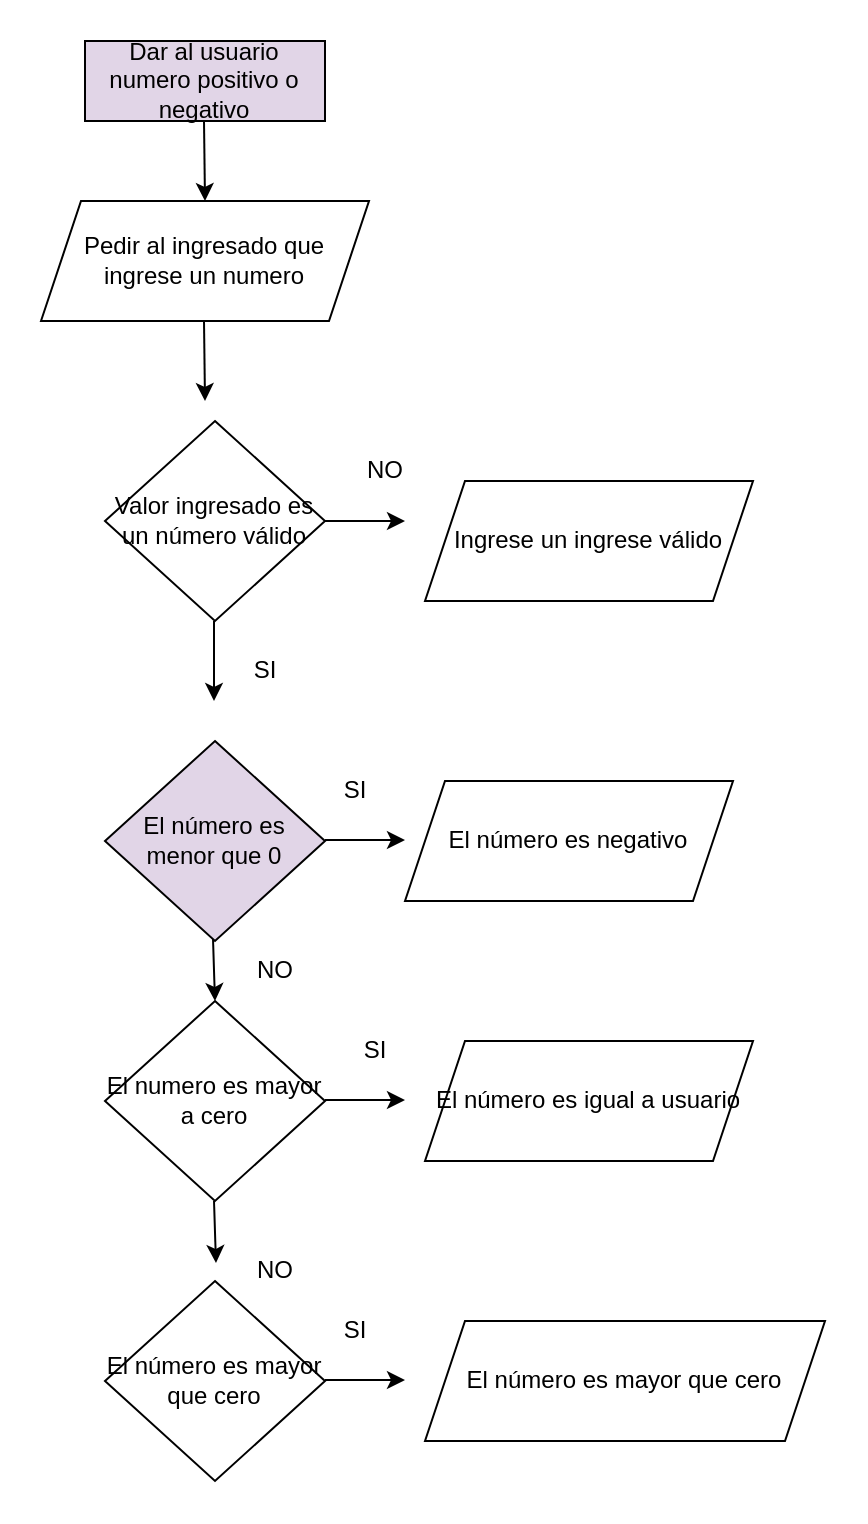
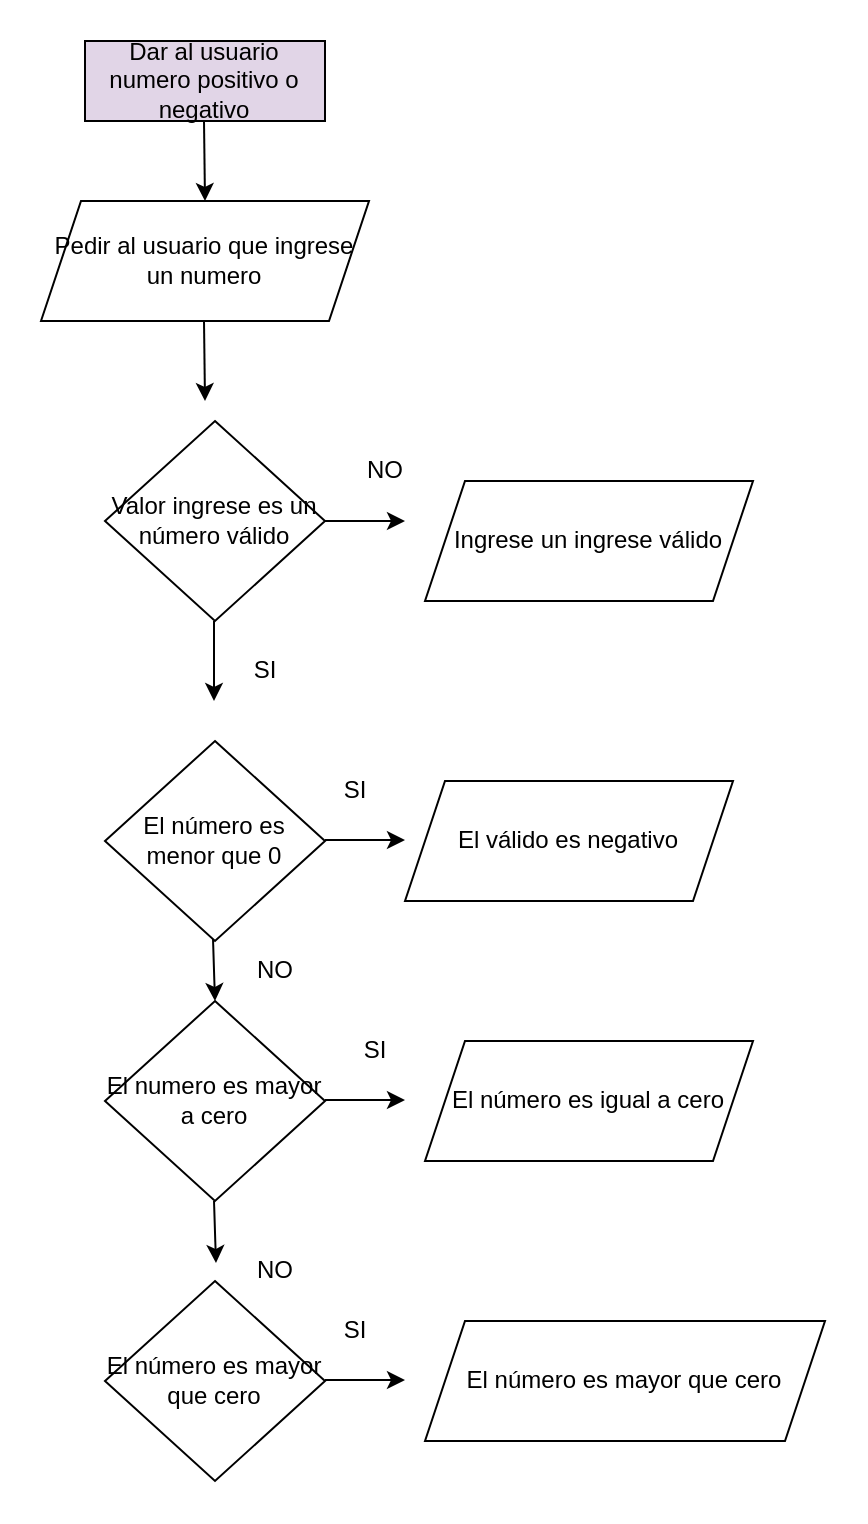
node "Pedir al ingresado que ingrese un numero": label "Pedir al ingresado que ingrese un numero" -> "Pedir al usuario que ingrese un numero"
node "Valor ingresado es un número válido": label "Valor ingresado es un número válido" -> "Valor ingrese es un número válido"
node "El número es menor que 0": fillcolor #e1d5e7 -> #ffffff
node "El número es negativo": label "El número es negativo" -> "El válido es negativo"
node "El número es igual a usuario": label "El número es igual a usuario" -> "El número es igual a cero"
